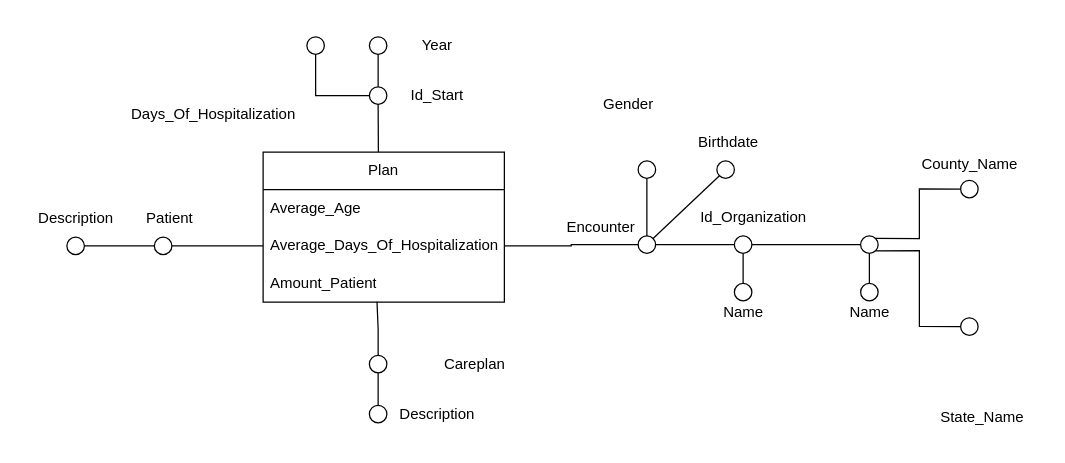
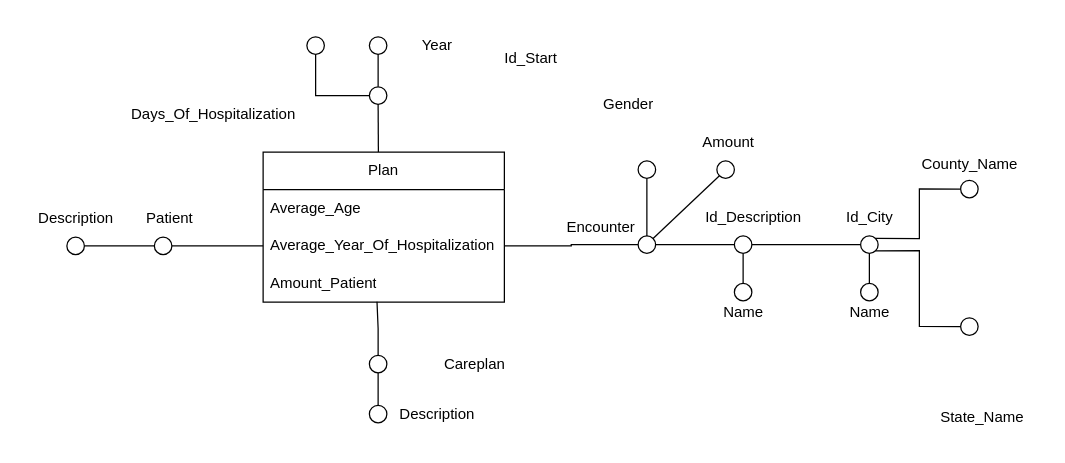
node "Id_Start": moved (437, 95) -> (531, 58)
node "Birthdate": label "Birthdate" -> "Amount"
node "Id_Organization": label "Id_Organization" -> "Id_Description"
node "Id_City": added
node "Average_Days_Of_Hospitalization": label "Average_Days_Of_Hospitalization" -> "Average_Year_Of_Hospitalization"
